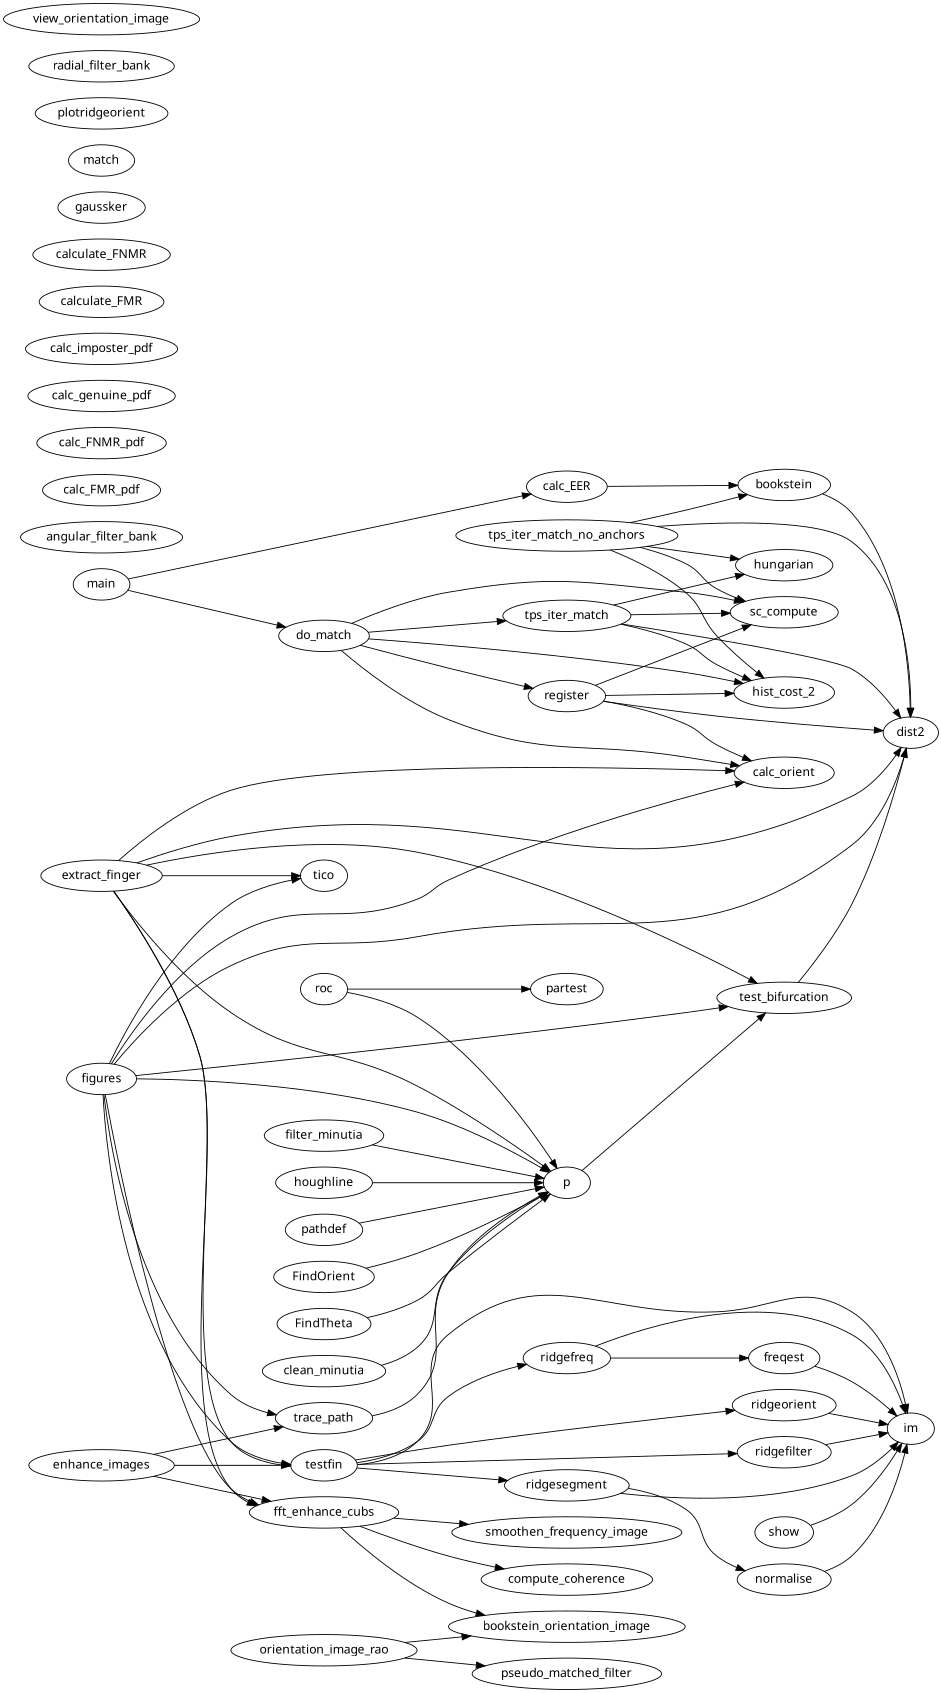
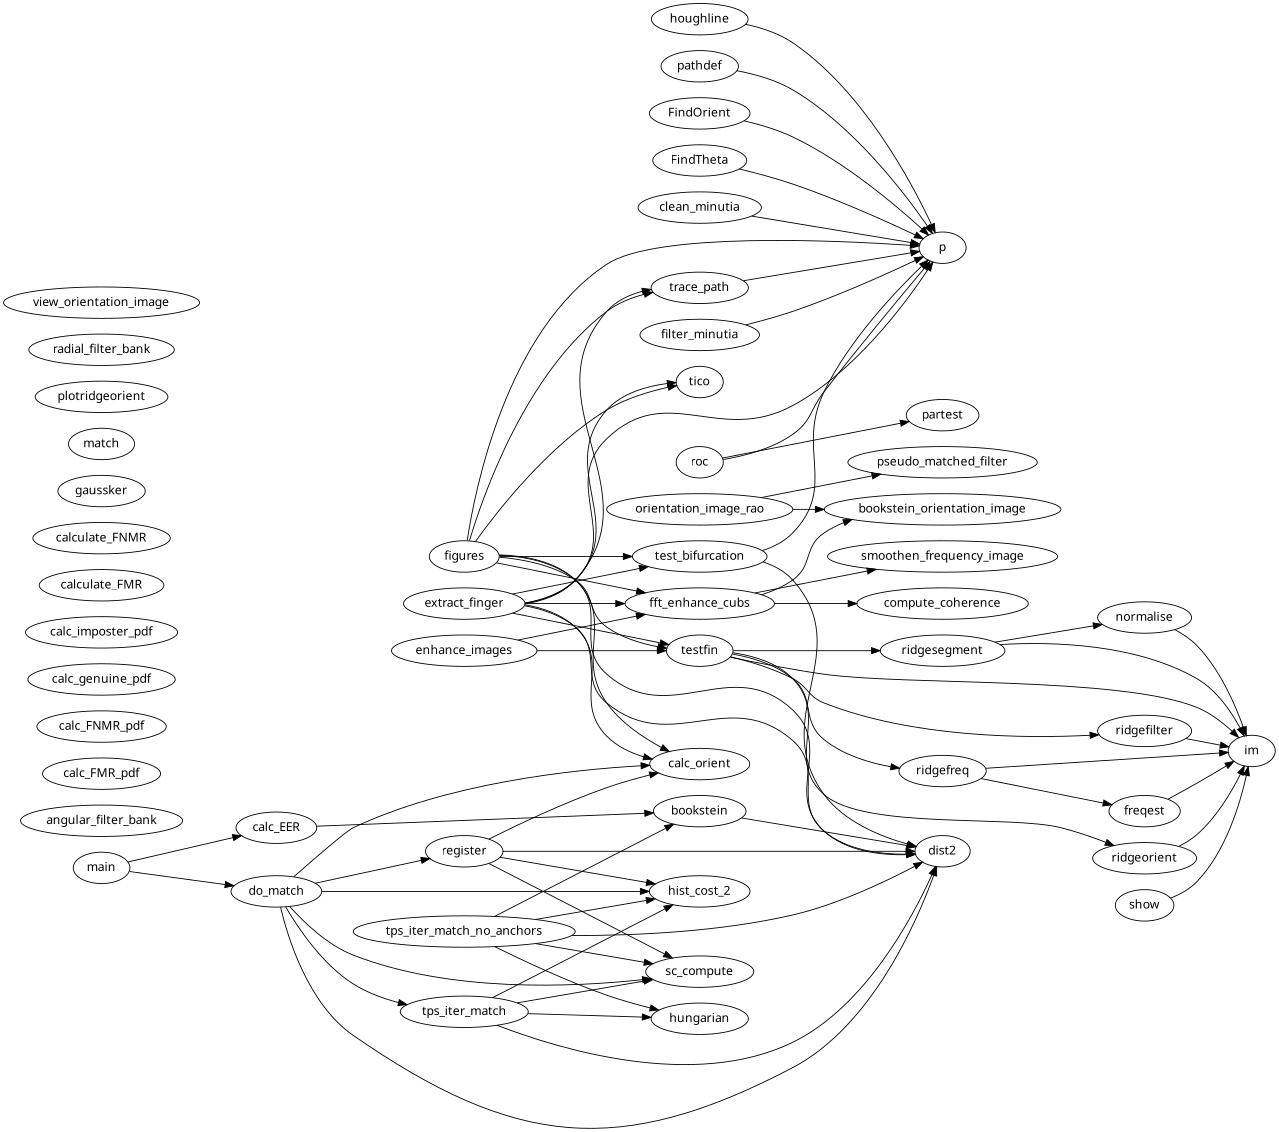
edge "p" -> "test_bifurcation": reversed
edge "do_match" -> "dist2": added
edge "enhance_images" -> "trace_path": now "extract_finger" -> "trace_path"
